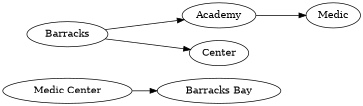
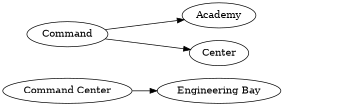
node "Medic": removed
node "Barracks": label "Barracks" -> "Command"
node "Medic Center": label "Medic Center" -> "Command Center"
node "Barracks Bay": label "Barracks Bay" -> "Engineering Bay"
